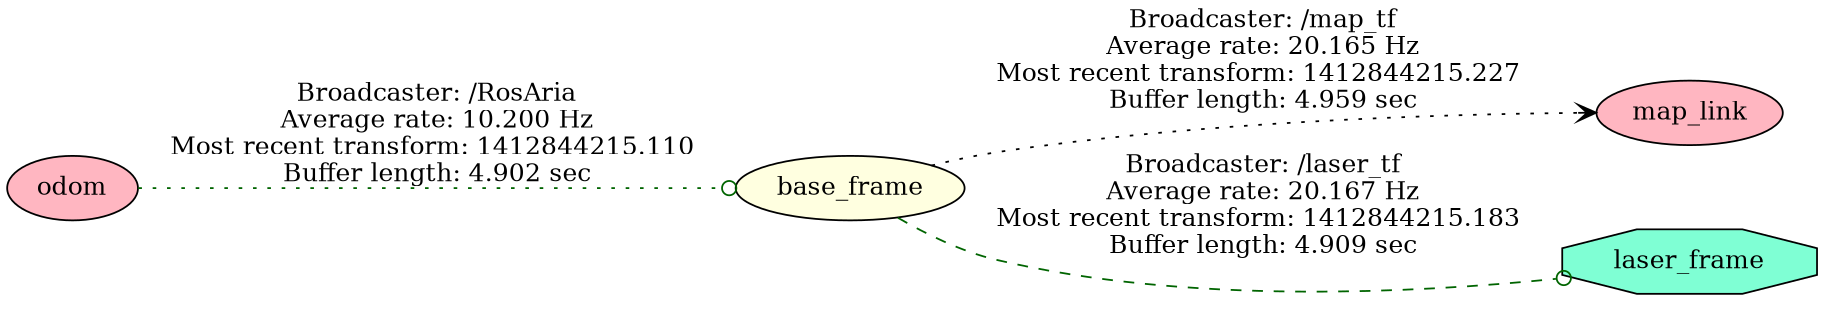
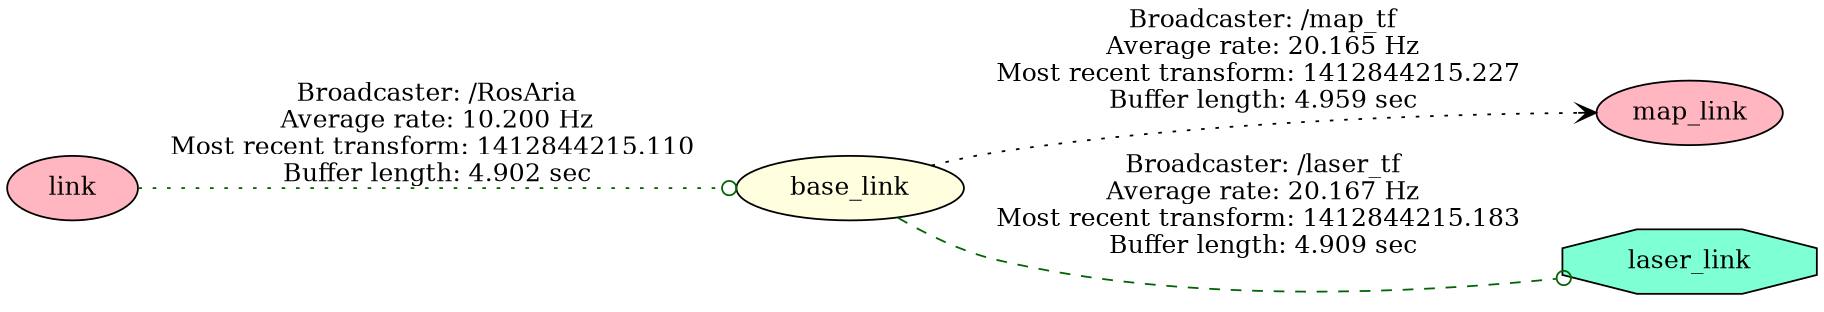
node "odom": label "odom" -> "link"
node "base_frame": label "base_frame" -> "base_link"
node "laser_frame": label "laser_frame" -> "laser_link"
